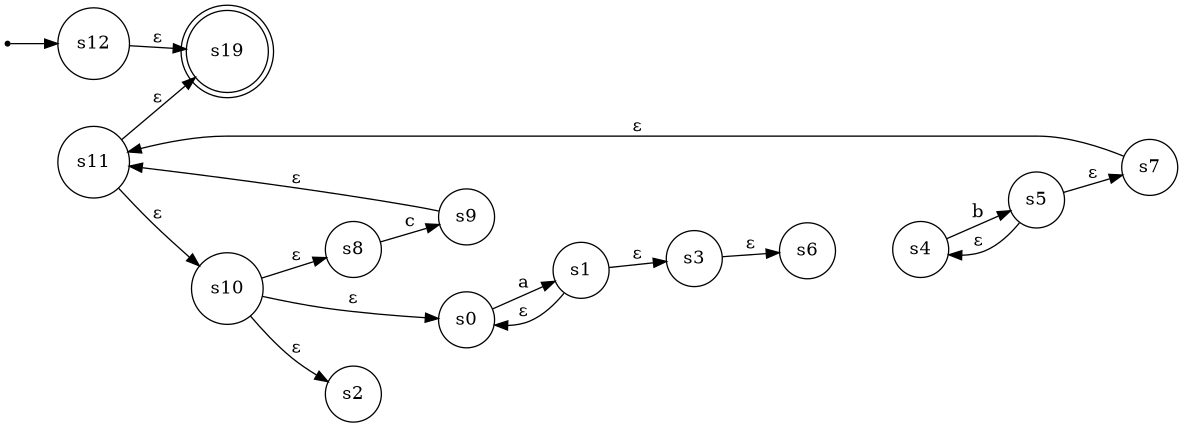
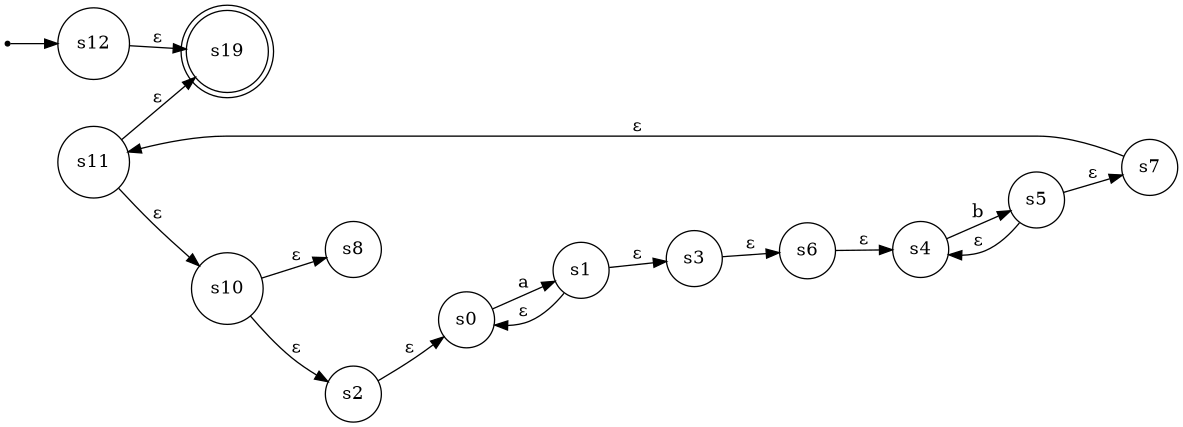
node "s9": removed
edge "s6" -> "s4": added, label "ε"
edge "s10" -> "s0": now "s2" -> "s0"
